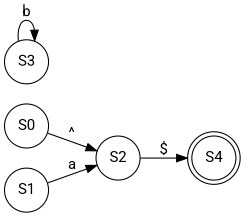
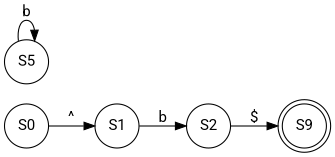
node "S3": label "S3" -> "S5"
edge "S0" -> "S2": now "S0" -> "S1"
node "S4": label "S4" -> "S9"
edge "S1" -> "S2": label "a" -> "b"
